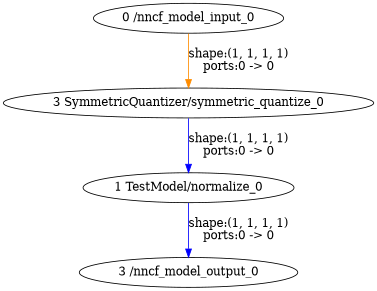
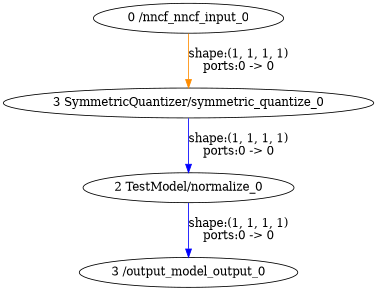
node "0 /nncf_model_input_0": label "0 /nncf_model_input_0" -> "0 /nncf_nncf_input_0"
node "1 TestModel/normalize_0": label "1 TestModel/normalize_0" -> "2 TestModel/normalize_0"
node "3 /nncf_model_output_0": label "3 /nncf_model_output_0" -> "3 /output_model_output_0"
